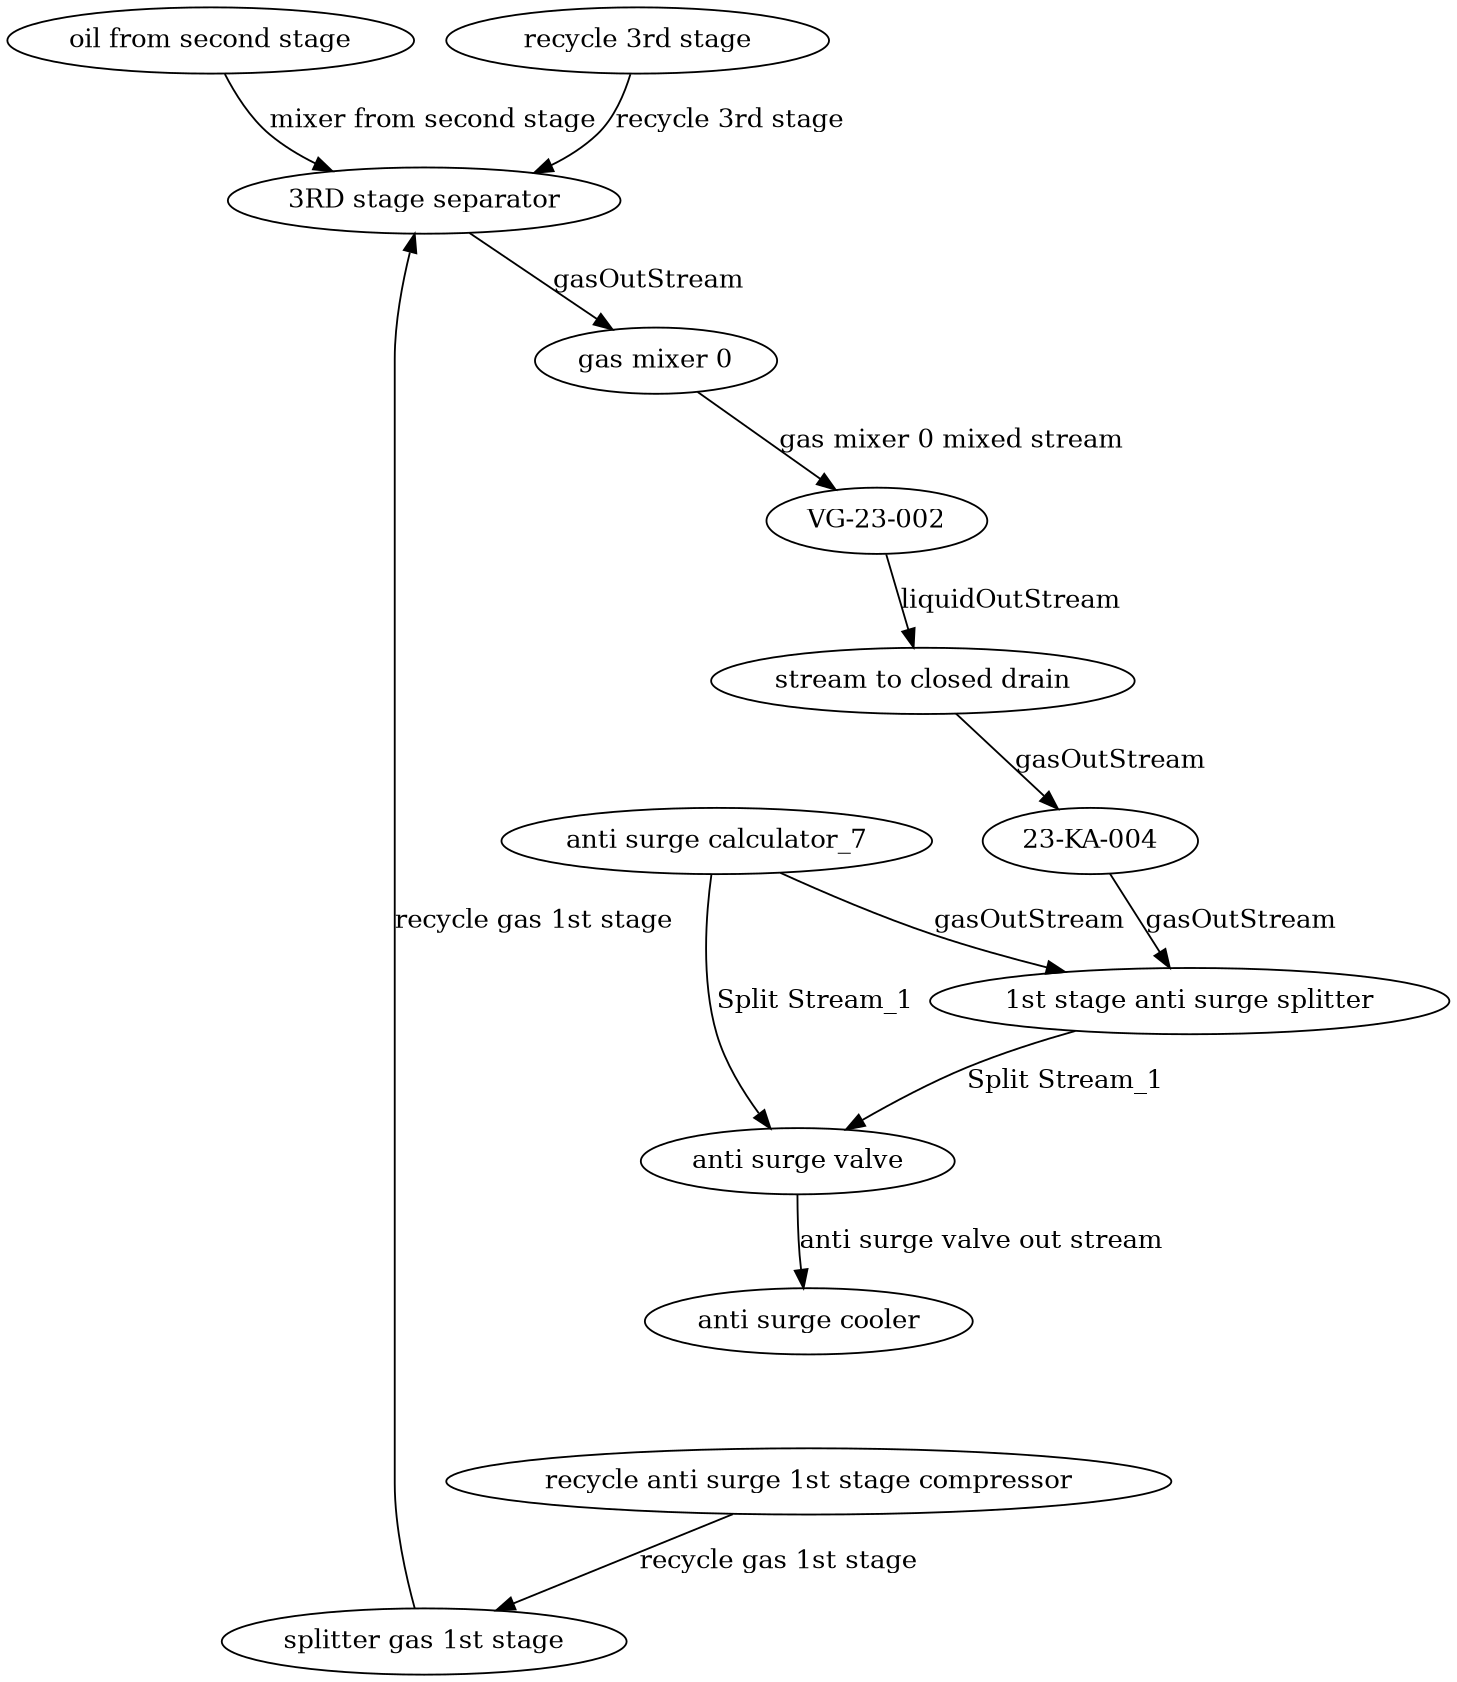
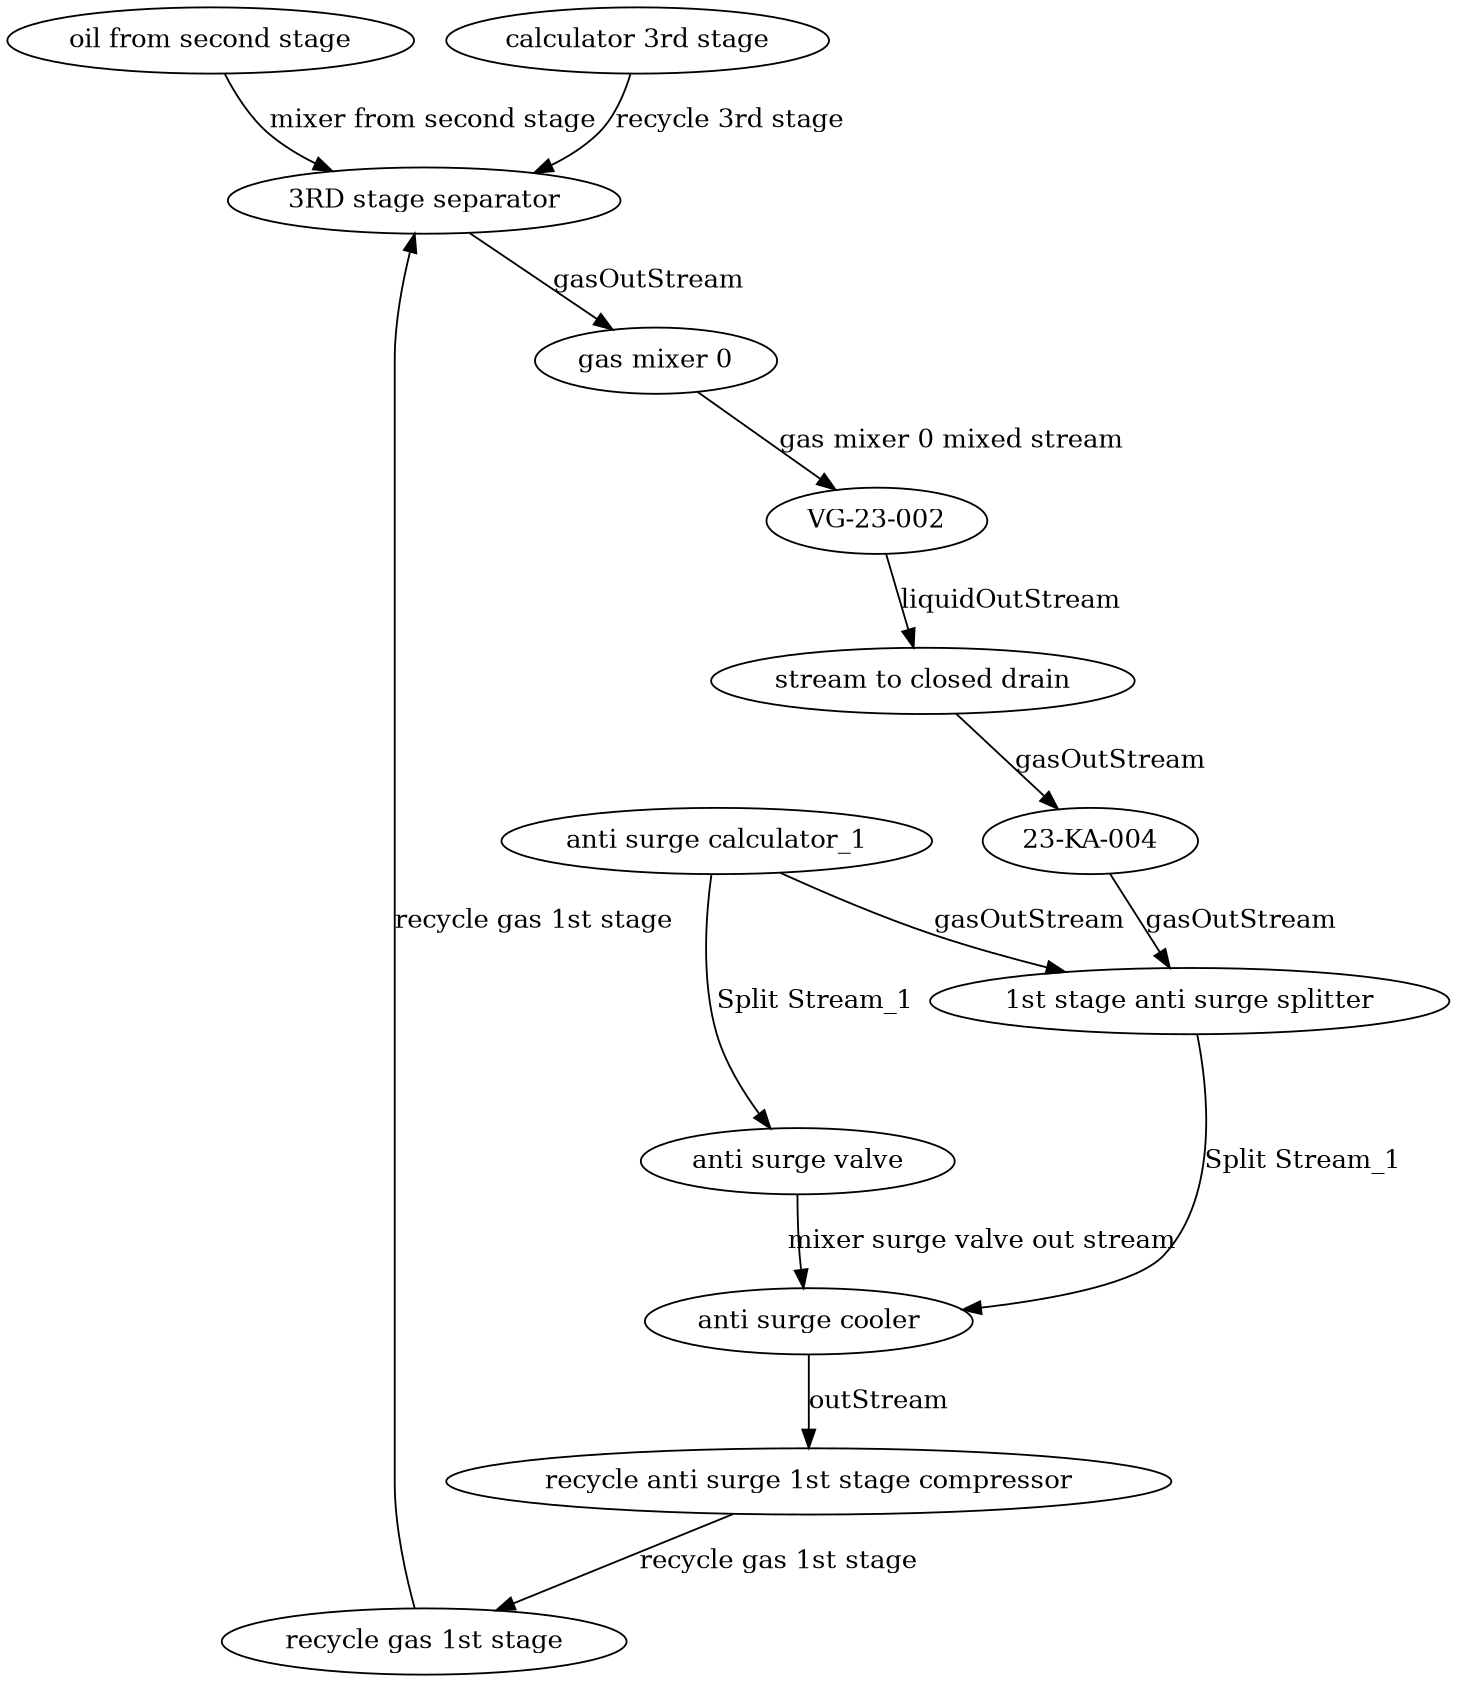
node "recycle 3rd stage": label "recycle 3rd stage" -> "calculator 3rd stage"
node "anti surge calculator_7": label "anti surge calculator_7" -> "anti surge calculator_1"
edge "1st stage anti surge splitter" -> "anti surge valve": now "1st stage anti surge splitter" -> "anti surge cooler"
edge "anti surge valve" -> "anti surge cooler": label "anti surge valve out stream" -> "mixer surge valve out stream"
edge "anti surge cooler" -> "recycle anti surge 1st stage compressor": added, label "outStream"
node "splitter gas 1st stage": label "splitter gas 1st stage" -> "recycle gas 1st stage"
